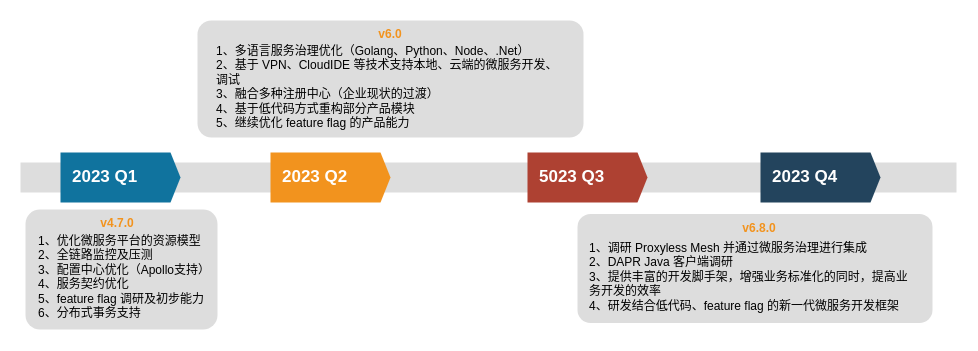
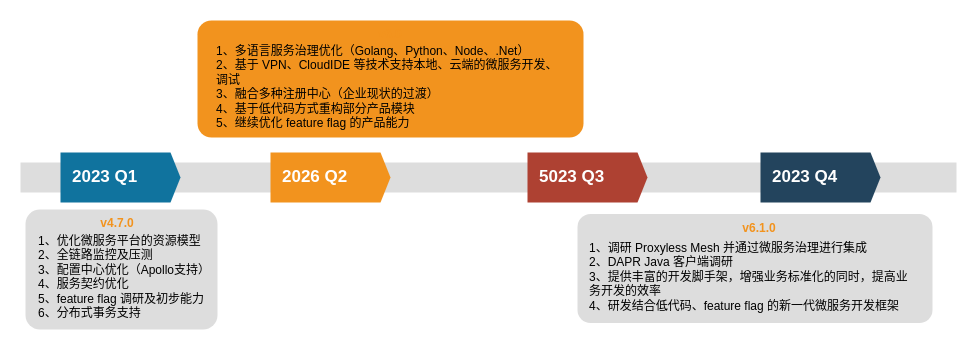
node "v6.0": fillcolor #dddddd -> #f2931e
node "2023 Q2": label "2023 Q2" -> "2026 Q2"
node "v6.8.0": label "v6.8.0" -> "v6.1.0"
